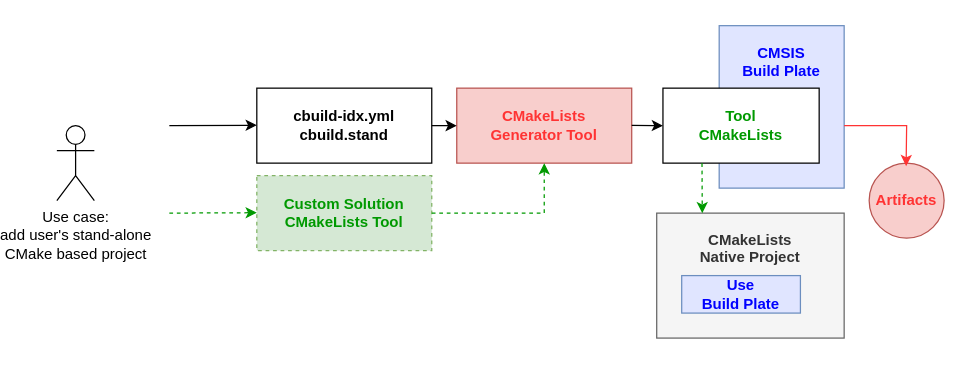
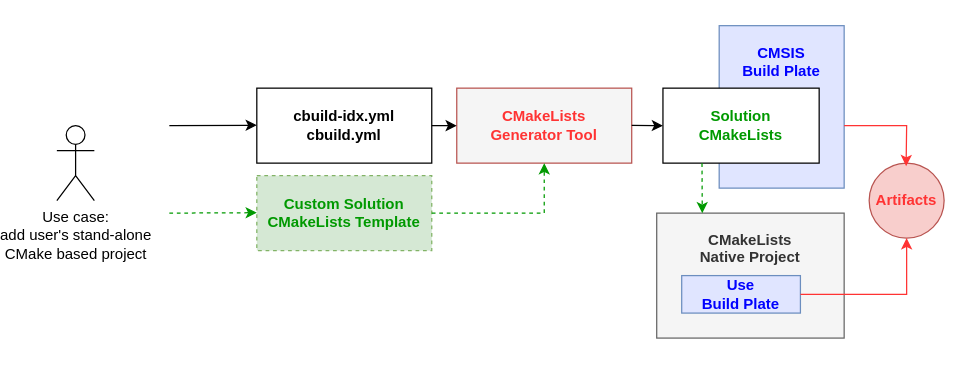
node "cbuild-idx.yml cbuild.stand": label "cbuild-idx.yml cbuild.stand" -> "cbuild-idx.yml cbuild.yml"
node "CMakeLists Generator Tool": fillcolor #f8cecc -> #f5f5f5
node "Tool CMakeLists": label "Tool CMakeLists" -> "Solution CMakeLists"
node "Custom Solution CMakeLists Tool": label "Custom Solution CMakeLists Tool" -> "Custom Solution CMakeLists Template"
edge "Use Build Plate" -> "Artifacts": added
